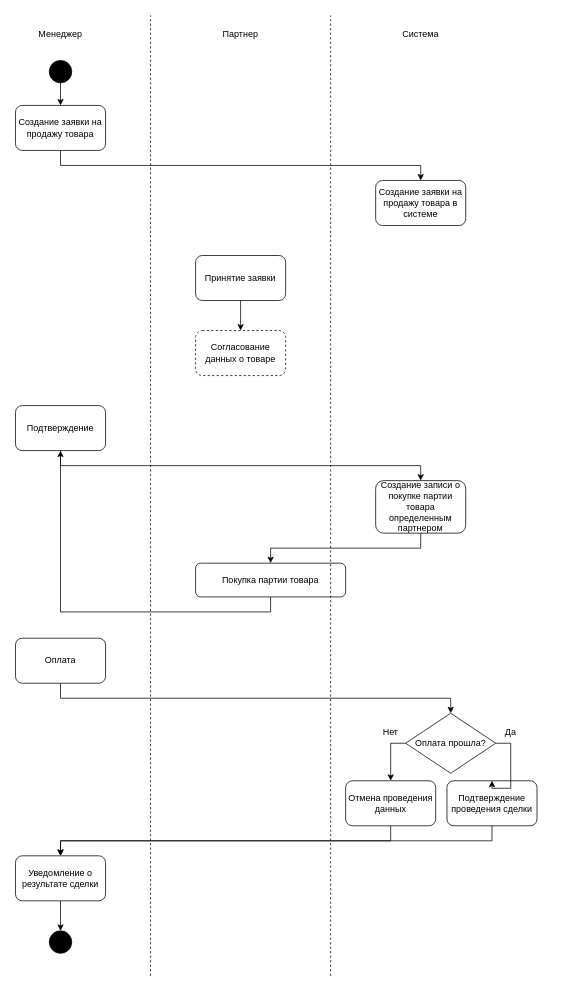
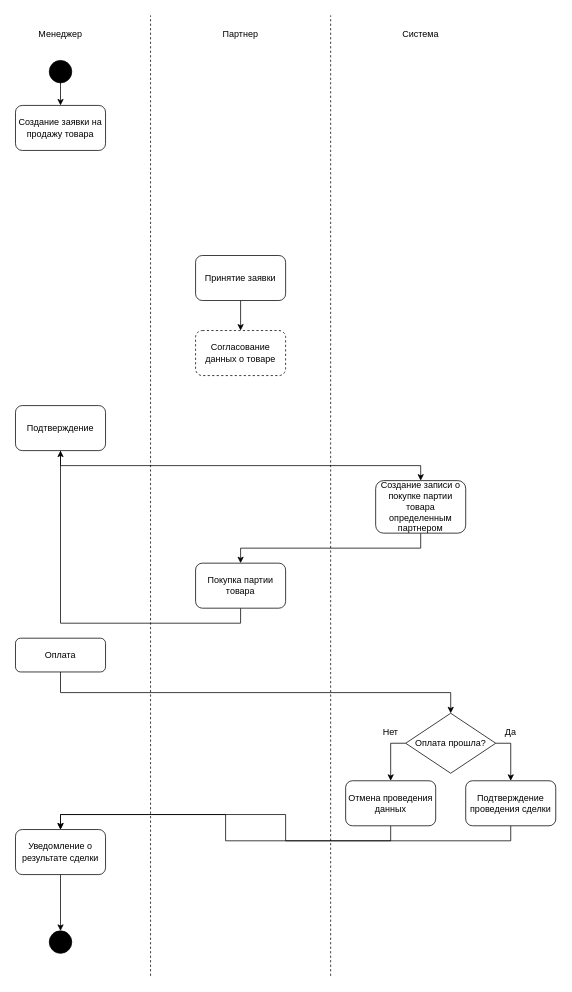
edge "Создание заявки на продажу товара" -> "Создание заявки на продажу товара в системе": removed
node "Создание заявки на продажу товара в системе": removed
node "Покупка партии товара": size 150x34 -> 90x45
node "Оплата": size 90x45 -> 90x34
node "Подтверждение проведения сделки": moved (492, 803) -> (510, 803)
node "Уведомление о результате сделки": moved (60, 878) -> (60, 852)
